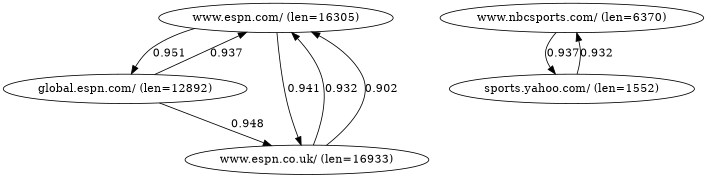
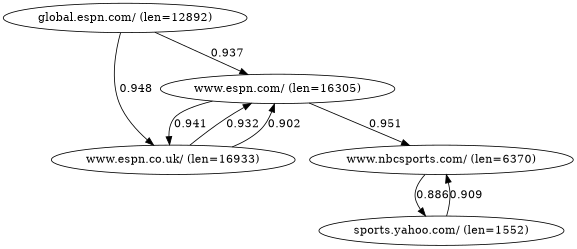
edge "www.espn.com/ (len=16305)" -> "global.espn.com/ (len=12892)": now "www.espn.com/ (len=16305)" -> "www.nbcsports.com/ (len=6370)"
edge "www.nbcsports.com/ (len=6370)" -> "sports.yahoo.com/ (len=1552)": label "0.937" -> "0.886"
edge "sports.yahoo.com/ (len=1552)" -> "www.nbcsports.com/ (len=6370)": label "0.932" -> "0.909"
